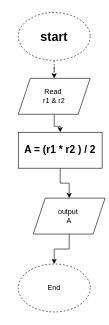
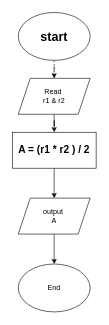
node "start": style dashed -> solid
node "A = (r1 * r2 ) / 2": moved (60, 150) -> (54, 150)
node "output A": moved (69, 216) -> (54, 216)
node "End": style dashed -> solid
